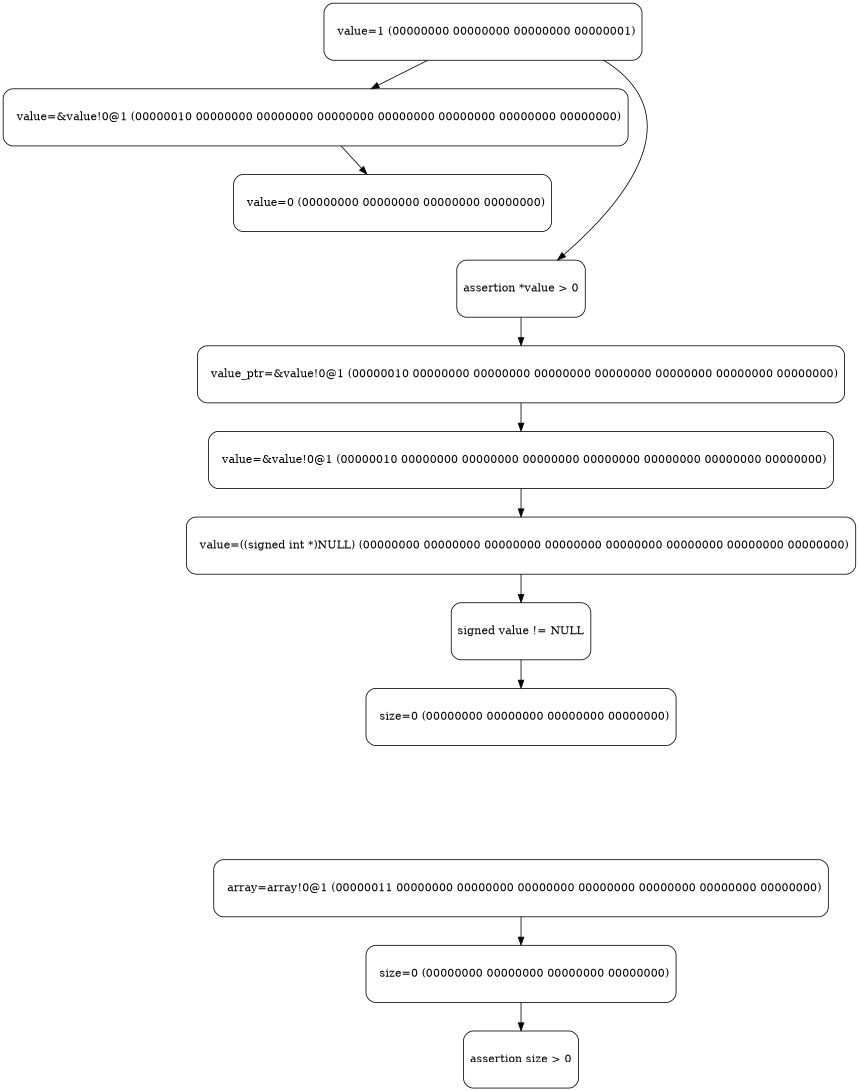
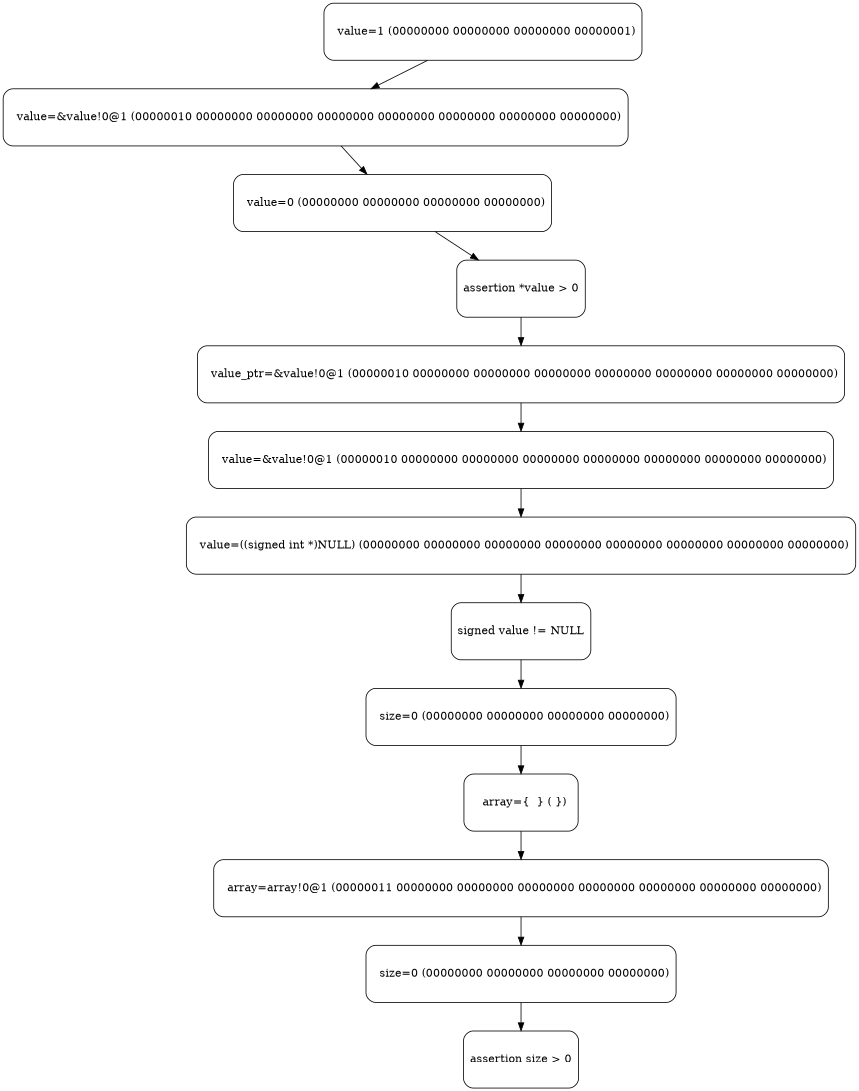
edge "value=1 (00000000 00000000 00000000 00000001)" -> "assertion *value > 0": now "value=0 (00000000 00000000 00000000 00000000)" -> "assertion *value > 0"
node "array={  } ( })": added
